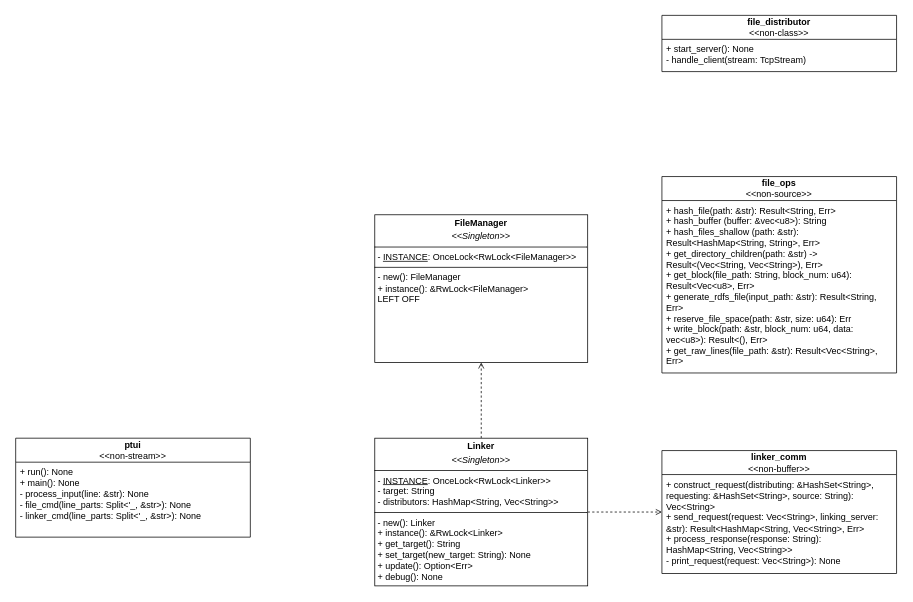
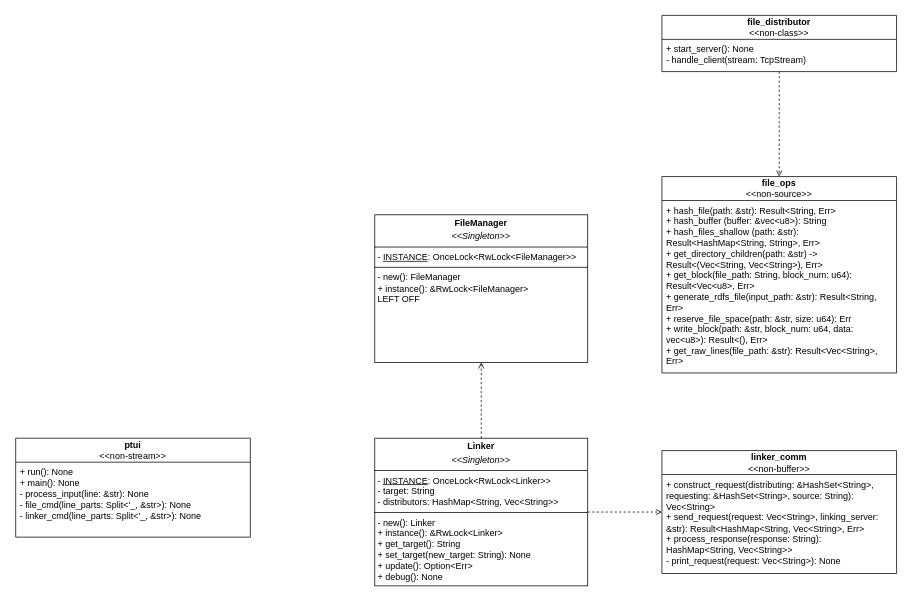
edge "file_distributor <<non-class>>" -> "file_ops <<non-source>>": added
